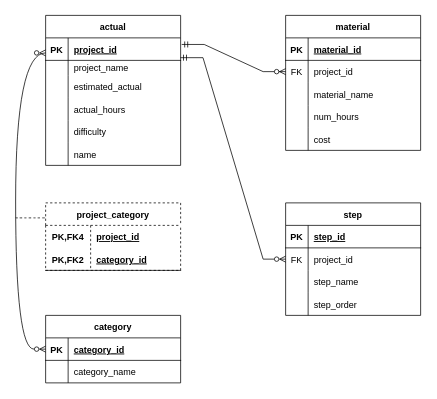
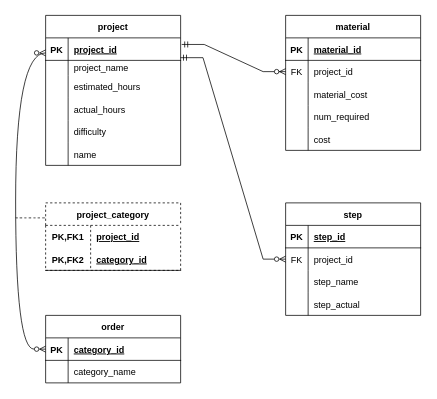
node "actual": label "actual" -> "project"
node "estimated_actual": label "estimated_actual" -> "estimated_hours"
node "material_name": label "material_name" -> "material_cost"
node "num_hours": label "num_hours" -> "num_required"
node "PK,FK4": label "PK,FK4" -> "PK,FK1"
node "step_order": label "step_order" -> "step_actual"
node "category": label "category" -> "order"
